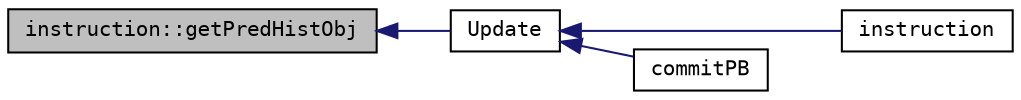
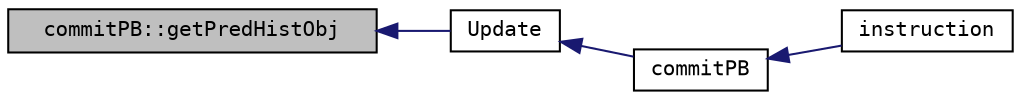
node "instruction::getPredHistObj": label "instruction::getPredHistObj" -> "commitPB::getPredHistObj"
edge "instruction" -> "Update": now "instruction" -> "commitPB"
